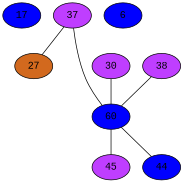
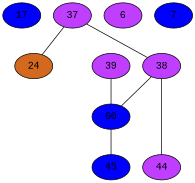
node "6": fillcolor blue1 -> darkorchid1
node "7": added
node "27": label "27" -> "24"
node "30": label "30" -> "39"
edge "37" -- "60": now "37" -- "38"
edge "60" -- "44": now "38" -- "44"
node "45": fillcolor darkorchid1 -> blue1
node "44": fillcolor blue1 -> darkorchid1
